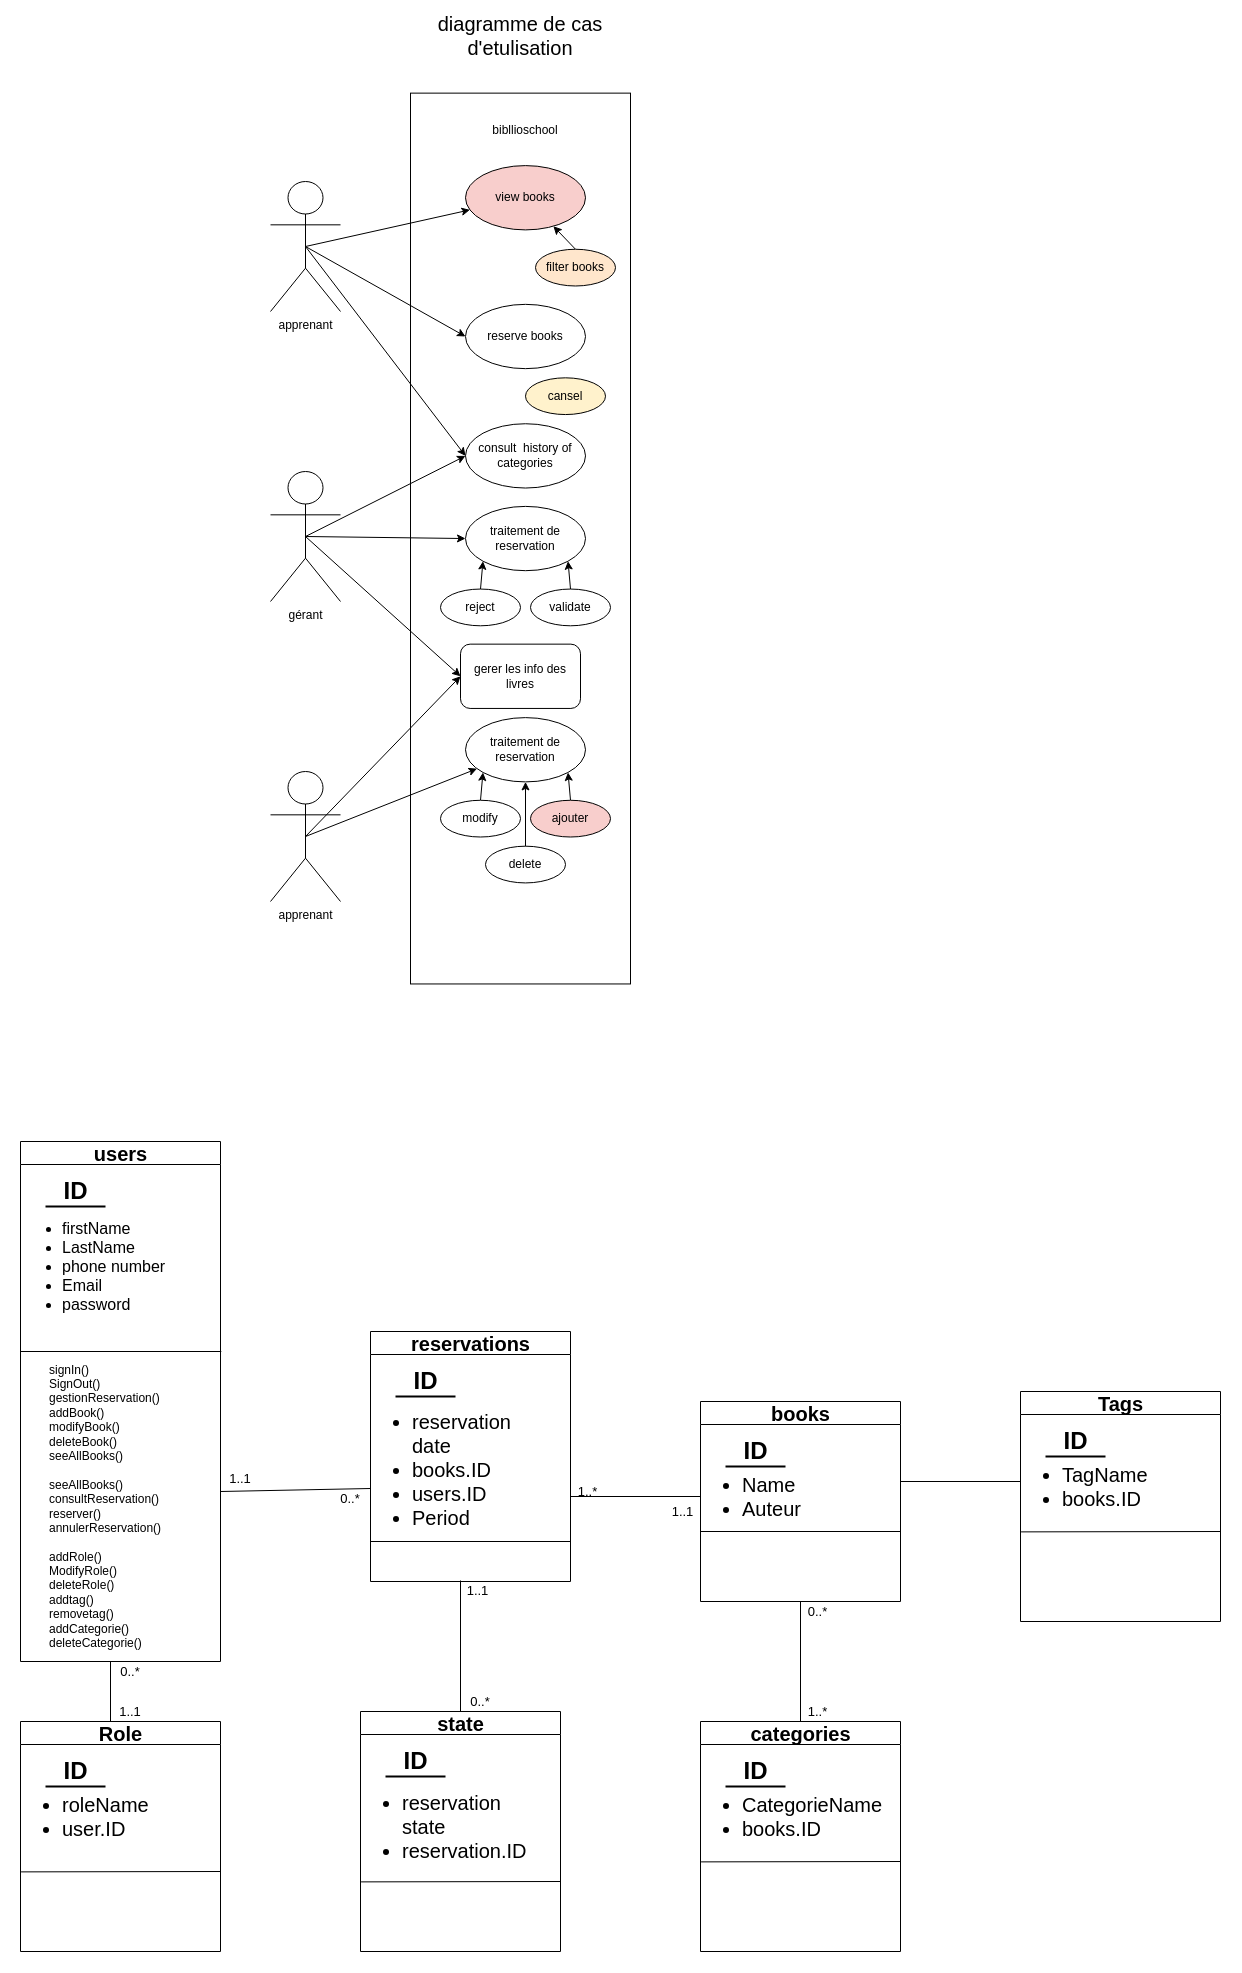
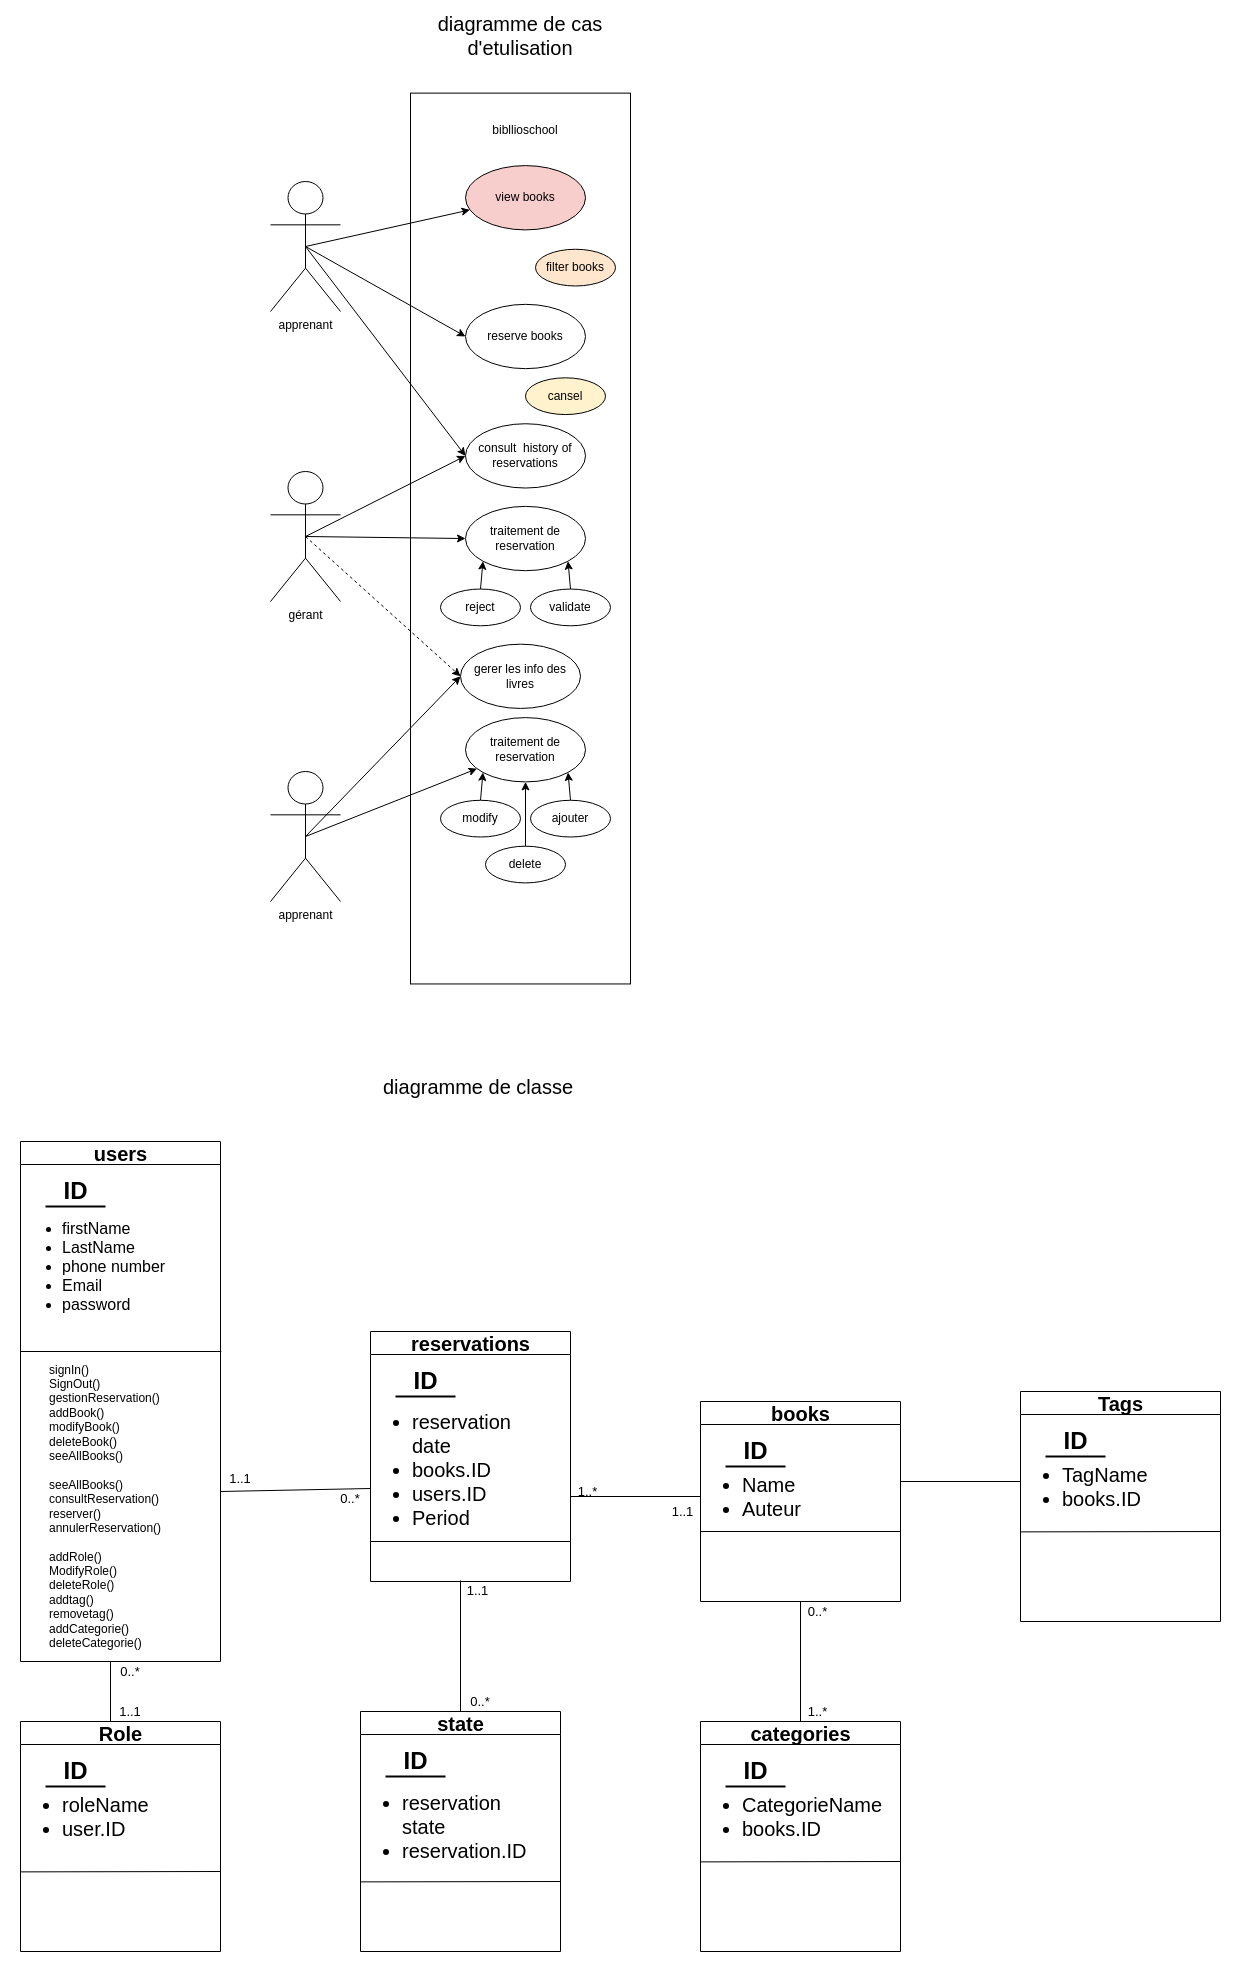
edge "filter books" -> "view books": removed
node "consult history of categories": label "consult history of categories" -> "consult history of reservations"
edge "gérant" -> "gerer les info des livres": style solid -> dashed
node "gerer les info des livres": shape rounded rectangle -> ellipse
node "ajouter": fillcolor #f8cecc -> #ffffff
node "diagramme de classe": added
